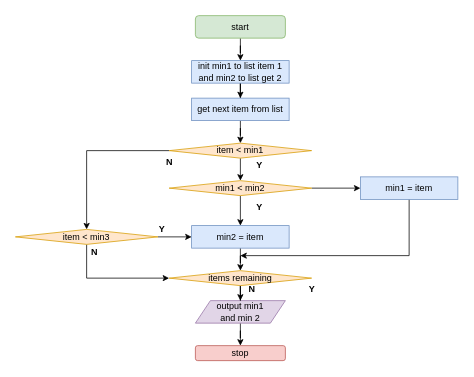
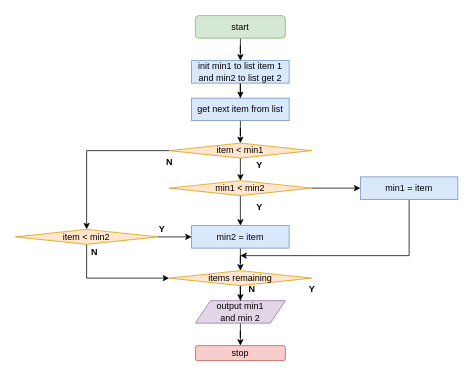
node "item < min3": label "item < min3" -> "item < min2"
